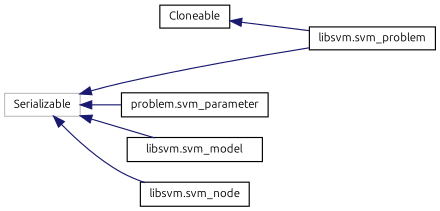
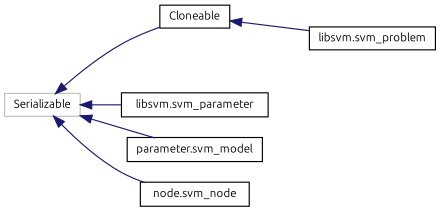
edge "libsvm.svm_problem" -> "Serializable": now "Cloneable" -> "Serializable"
node "problem.svm_parameter": label "problem.svm_parameter" -> "libsvm.svm_parameter"
node "libsvm.svm_model": label "libsvm.svm_model" -> "parameter.svm_model"
node "libsvm.svm_node": label "libsvm.svm_node" -> "node.svm_node"
